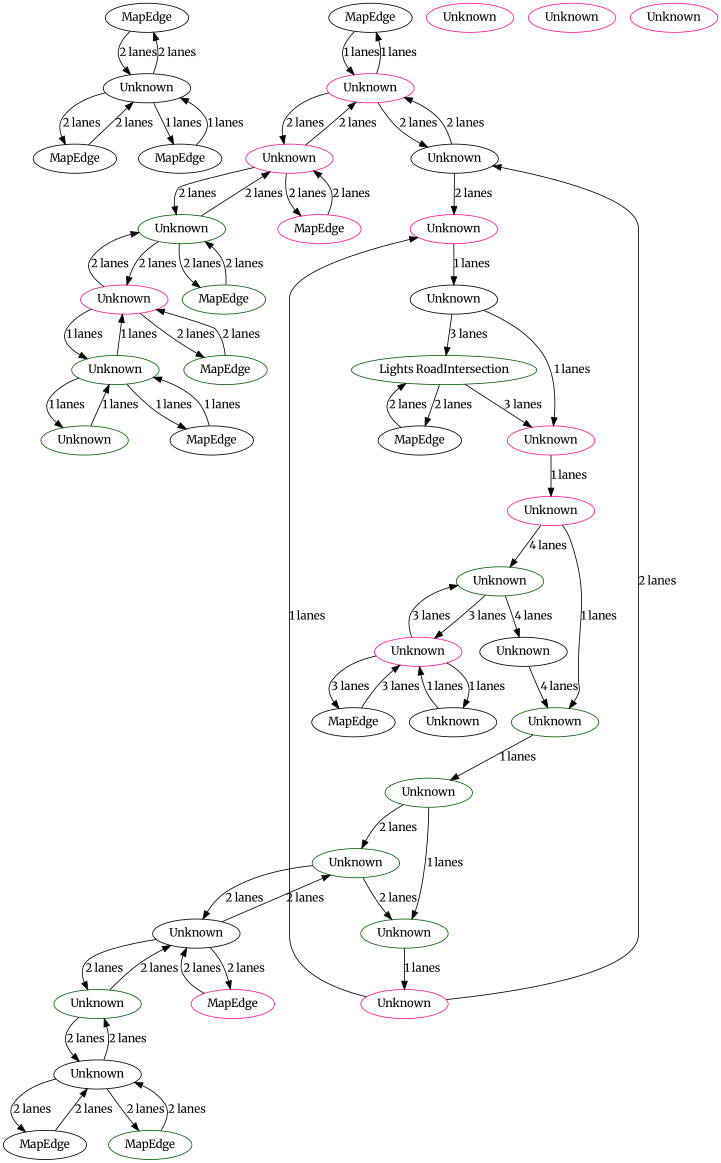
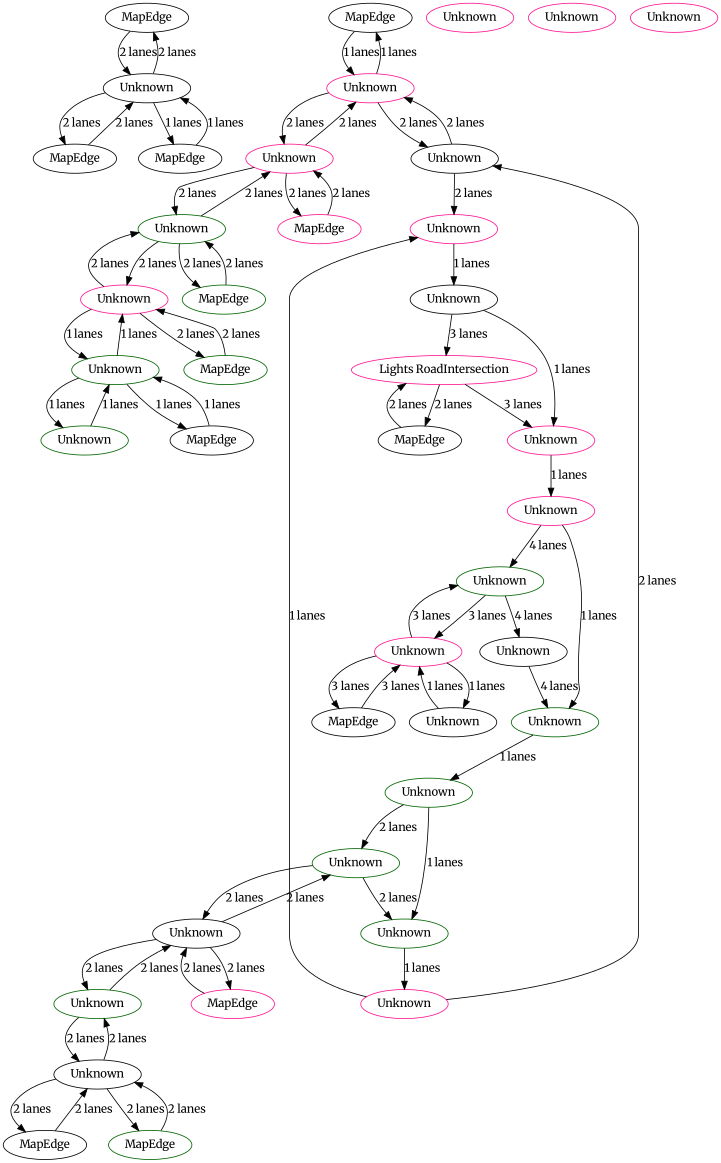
node "Lights RoadIntersection": color darkgreen -> deeppink
